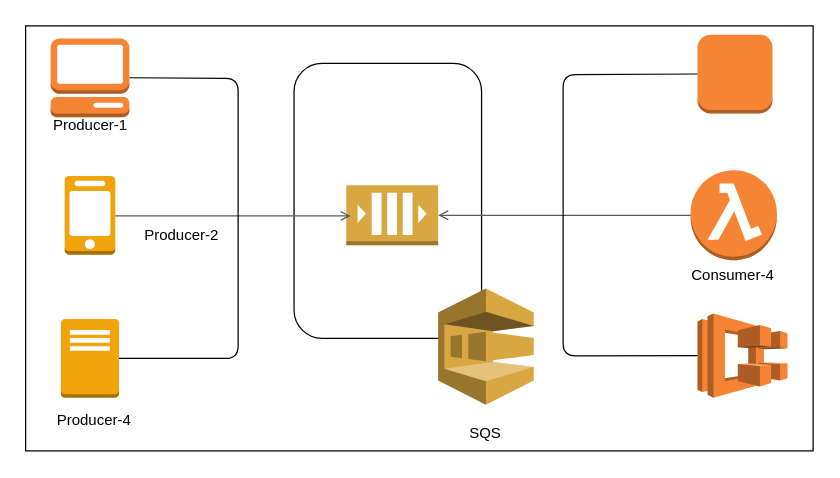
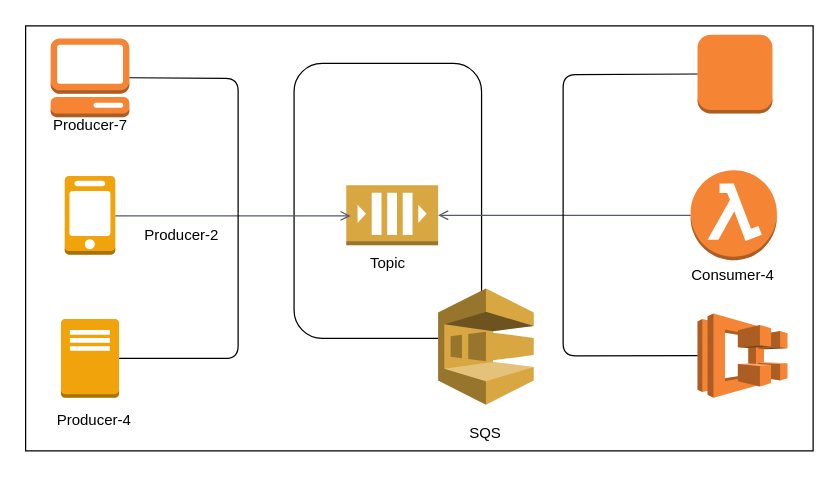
node "Producer-1": label "Producer-1" -> "Producer-7"
node "Topic": added
